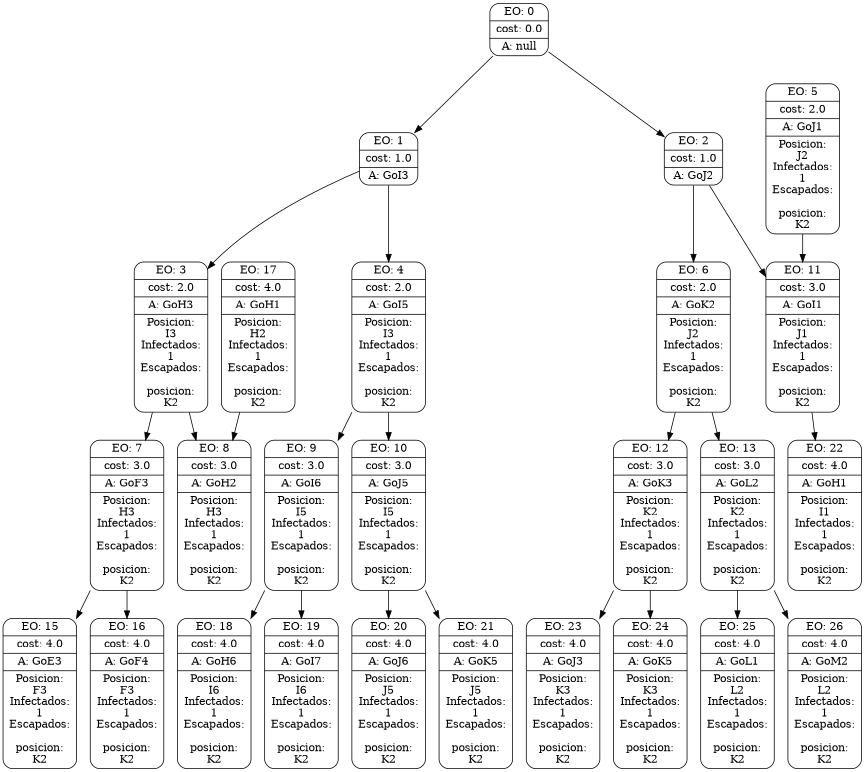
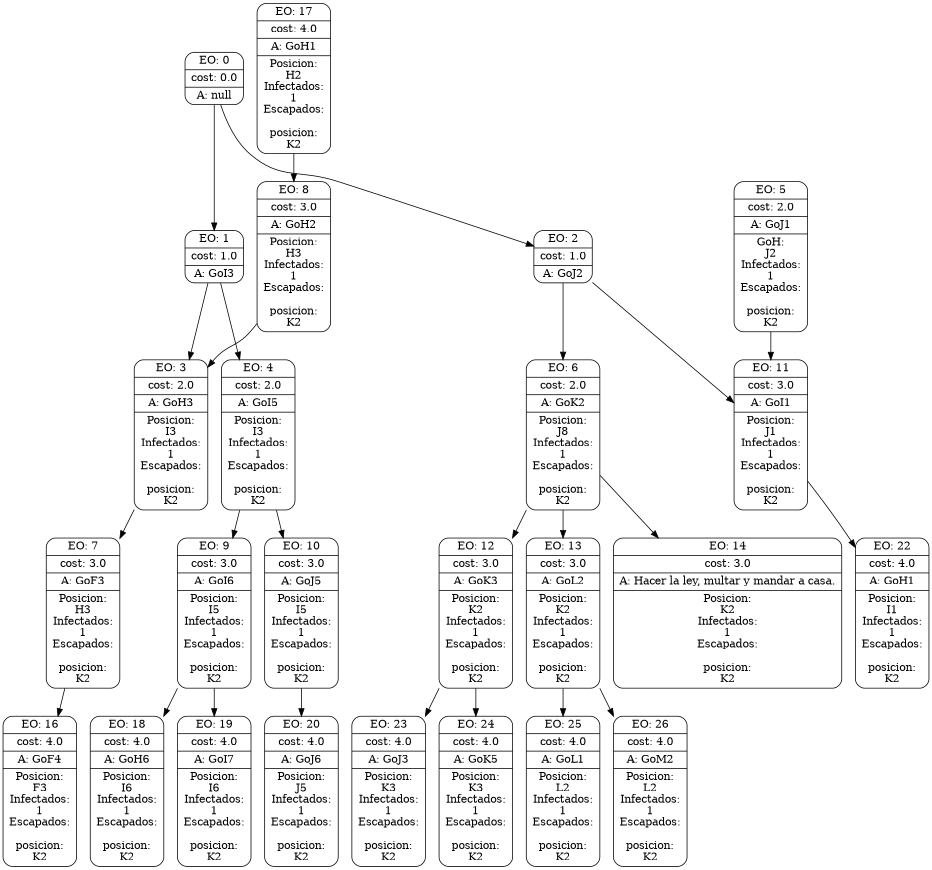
node "EO: 5": text "Posicion:" -> "GoH:"
node "EO: 6": text "J2" -> "J8"
edge "EO: 3" -> "EO: 8": reversed
node "EO: 14": added
node "EO: 15": removed
node "EO: 21": removed
